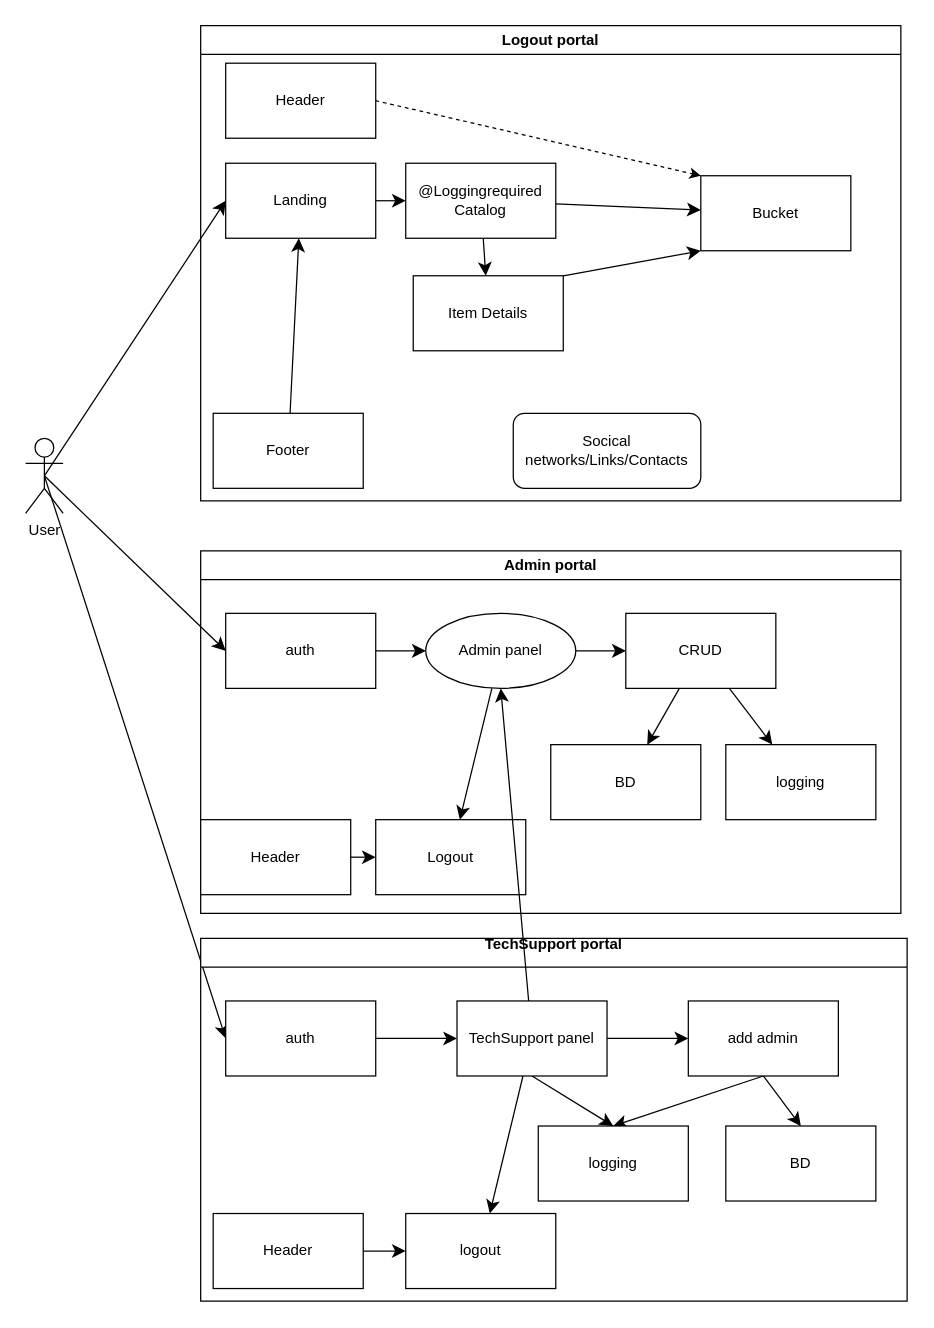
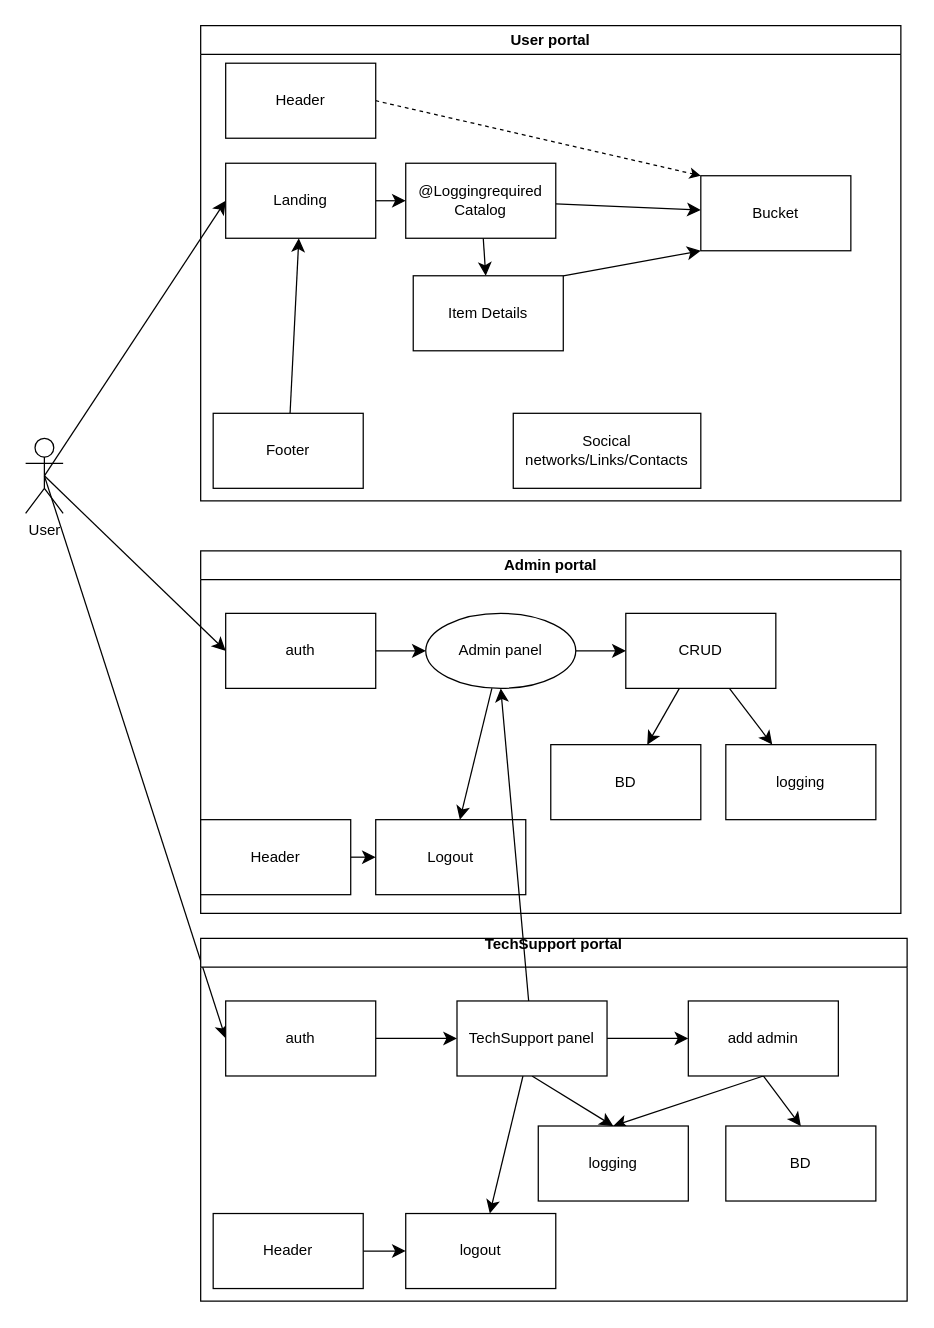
node "Logout portal": label "Logout portal" -> "User portal"
node "Socical networks/Links/Contacts": shape rounded rectangle -> rectangle
